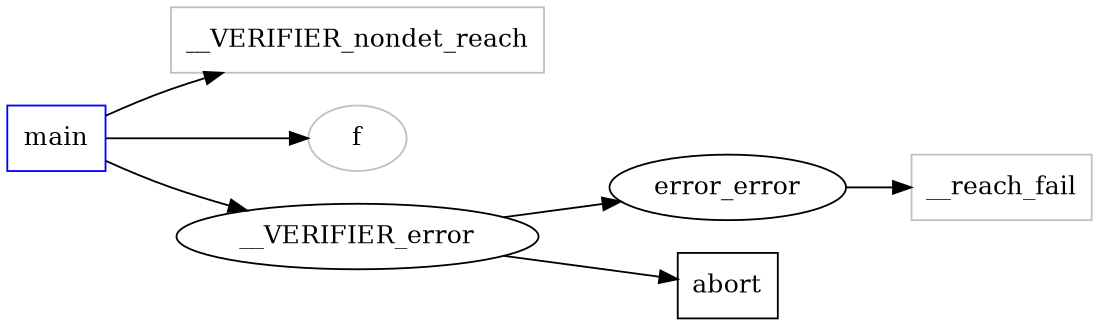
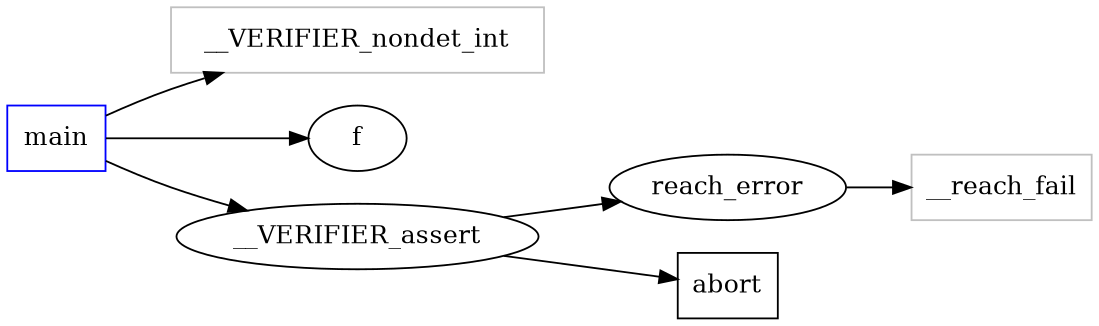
node "__VERIFIER_nondet_reach": label "__VERIFIER_nondet_reach" -> "__VERIFIER_nondet_int"
node "f": color grey -> black
node "error_error": label "error_error" -> "reach_error"
node "__VERIFIER_error": label "__VERIFIER_error" -> "__VERIFIER_assert"
